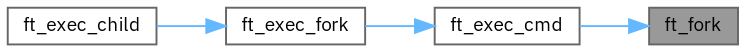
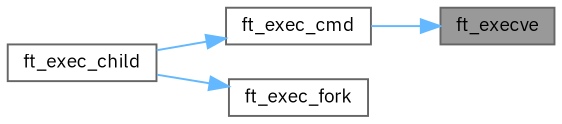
edge "ft_exec_fork" -> "ft_exec_cmd": now "ft_exec_child" -> "ft_exec_cmd"
node "ft_fork": label "ft_fork" -> "ft_execve"
